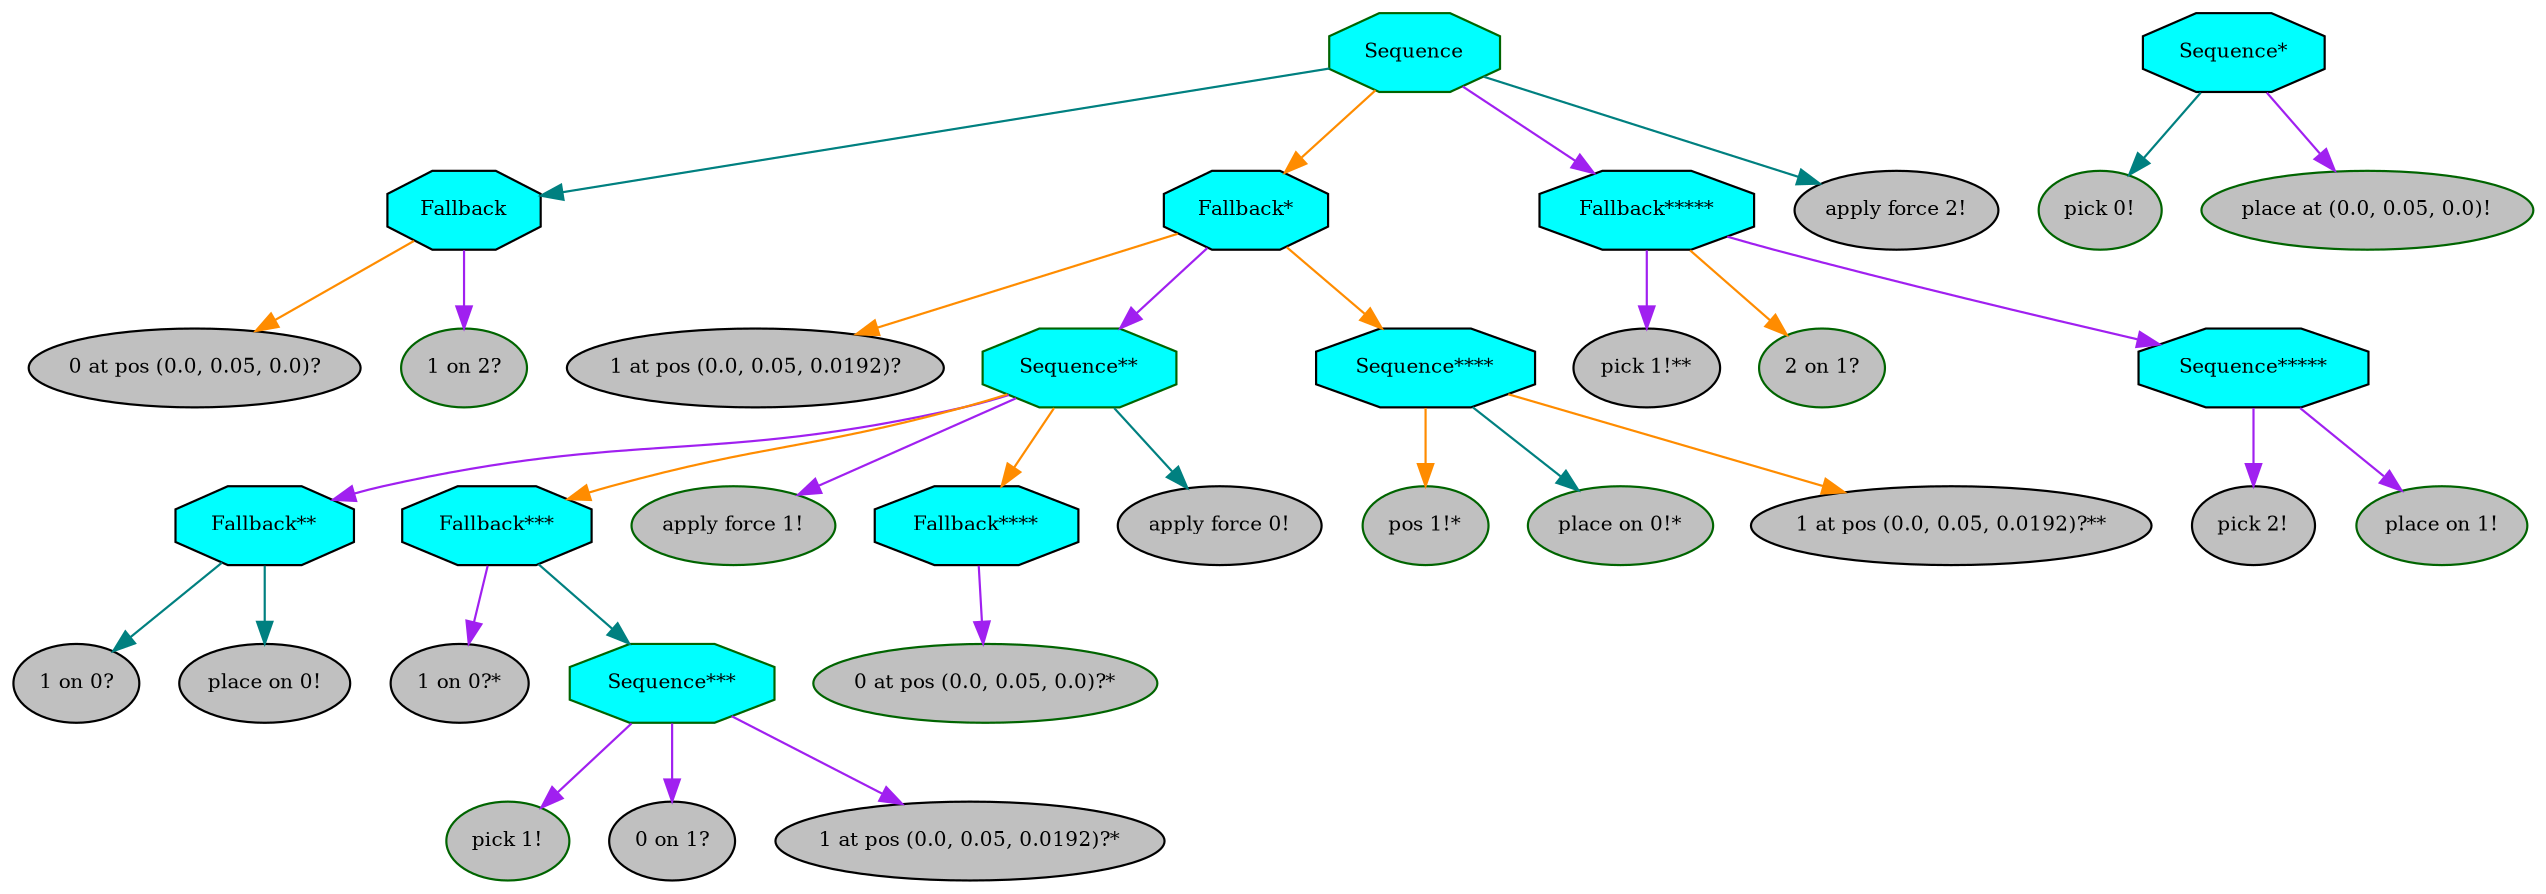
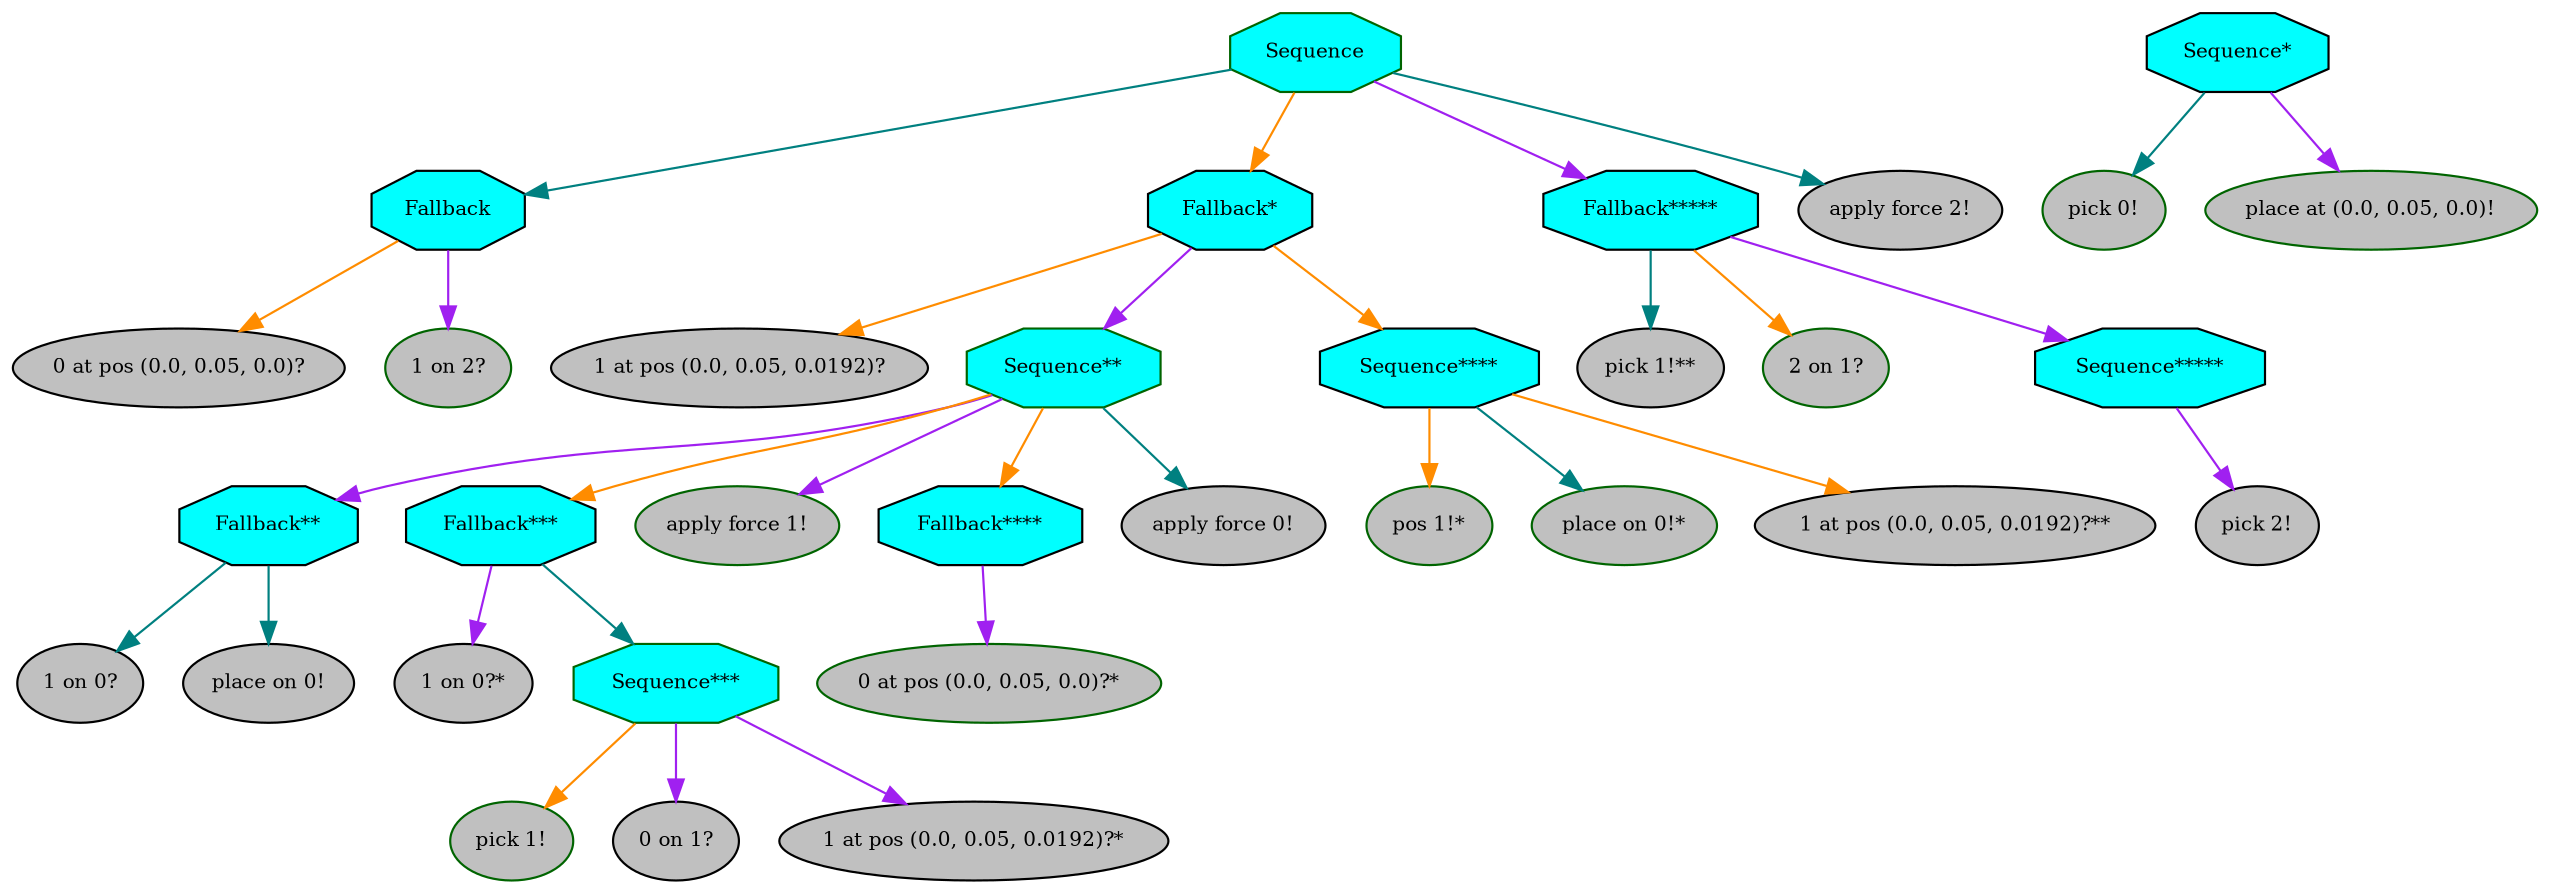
edge "Fallback*****" -> "pick 1!**": color purple -> teal
node "place on 1!": removed
edge "Sequence***" -> "pick 1!": color purple -> darkorange
